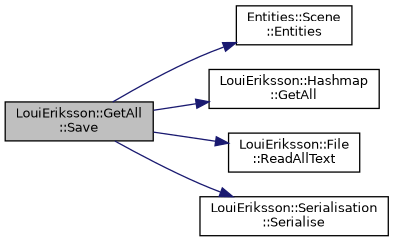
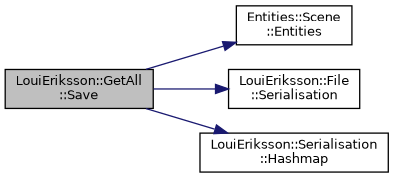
node "LouiEriksson::Hashmap ::GetAll": removed
node "LouiEriksson::File ::ReadAllText": label "LouiEriksson::File ::ReadAllText" -> "LouiEriksson::File ::Serialisation"
node "LouiEriksson::Serialisation ::Serialise": label "LouiEriksson::Serialisation ::Serialise" -> "LouiEriksson::Serialisation ::Hashmap"
